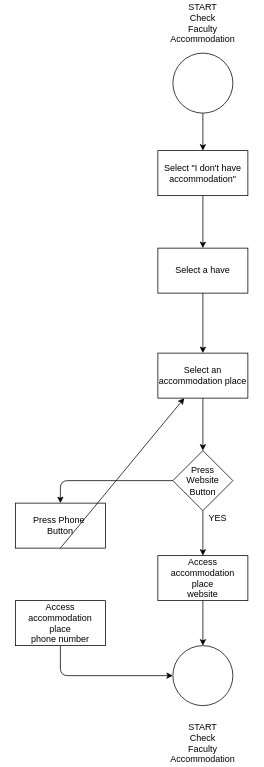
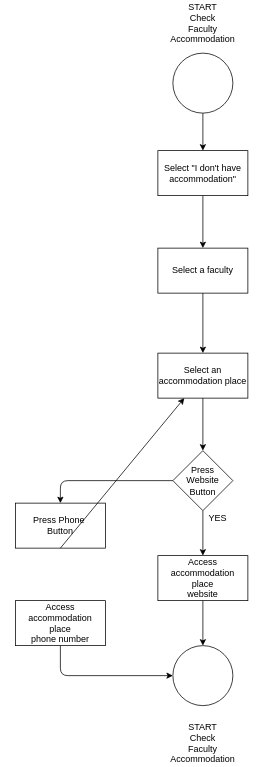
node "Select a have": label "Select a have" -> "Select a faculty"
